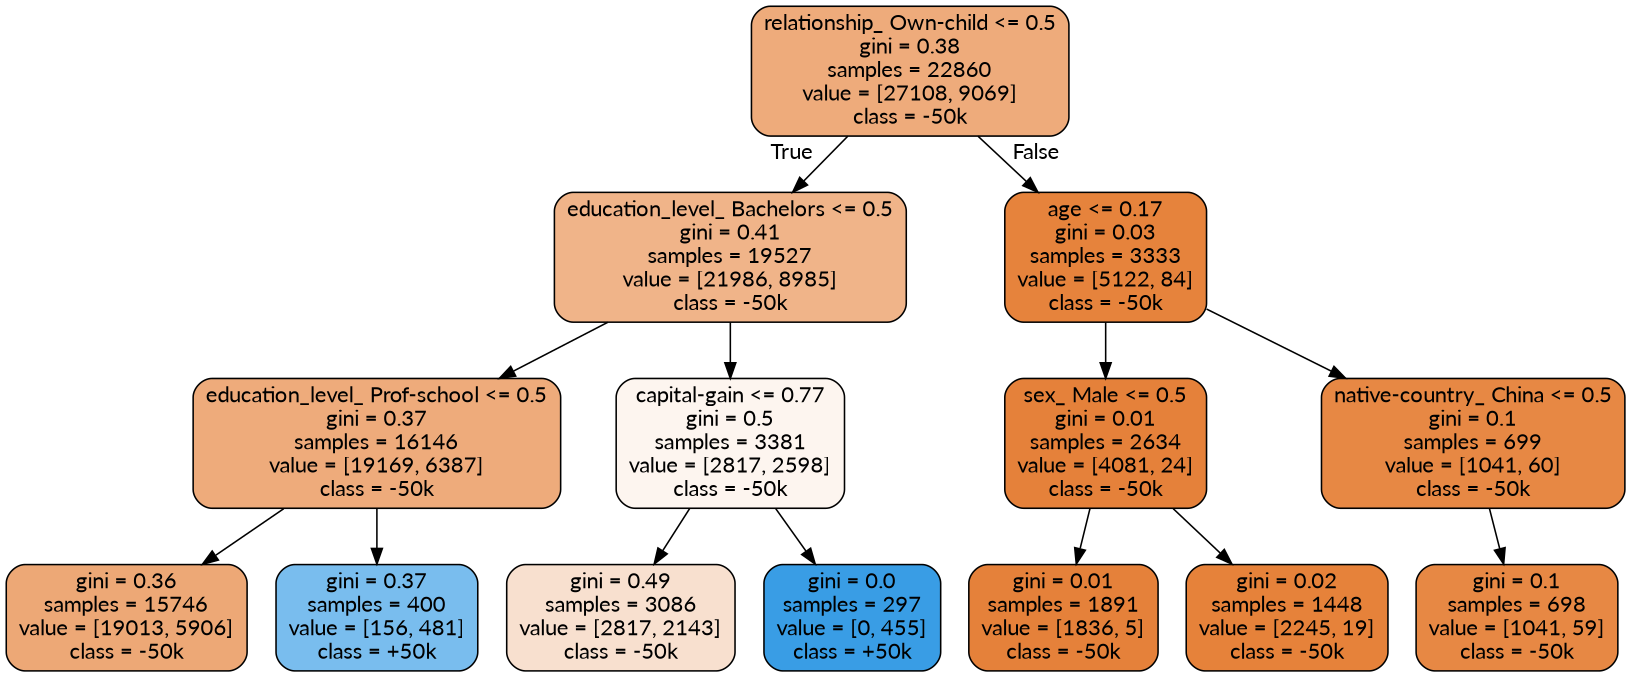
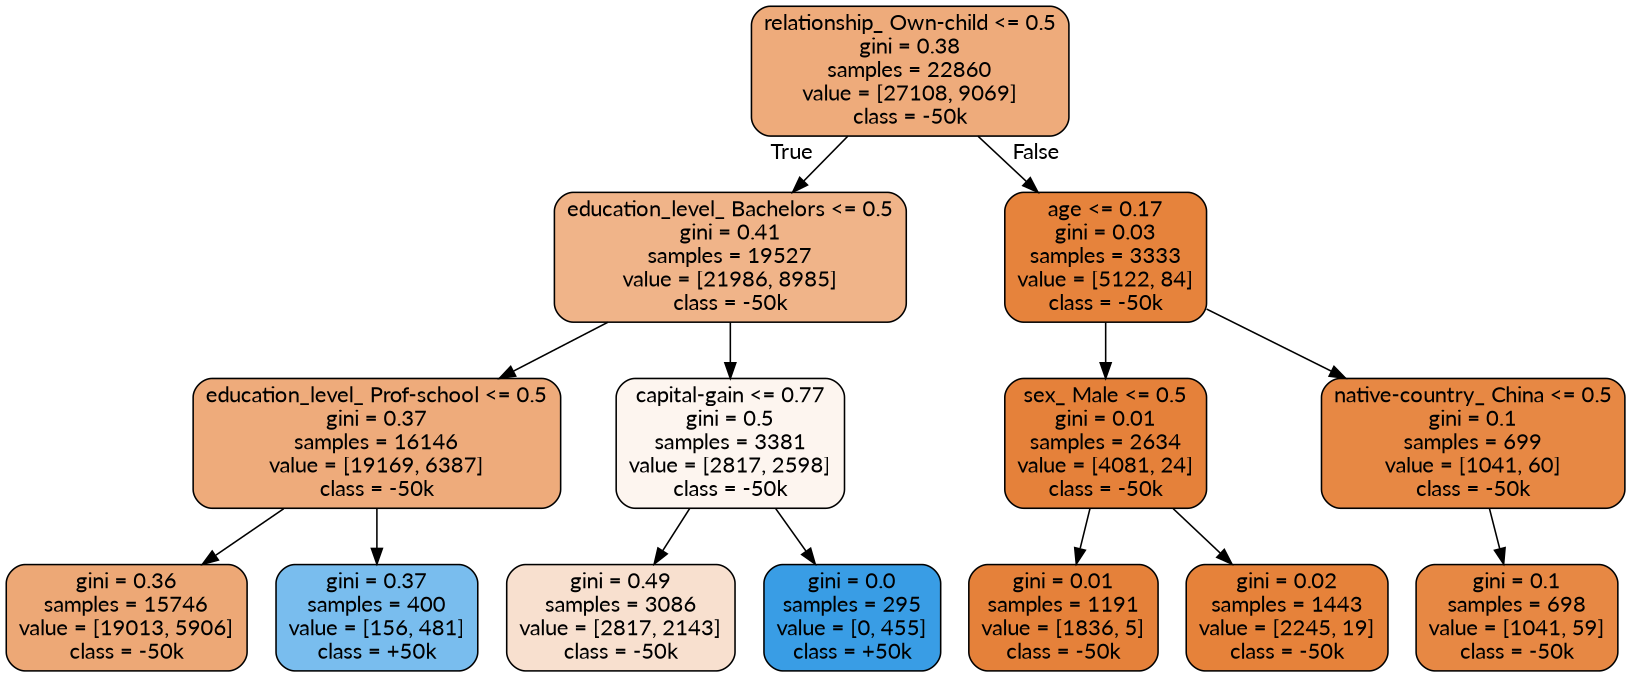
node "gini = 0.0 samples = 297 value = [0, 455] class = +50k": label "gini = 0.0 samples = 297 value = [0, 455] class = +50k" -> "gini = 0.0 samples = 295 value = [0, 455] class = +50k"
node "gini = 0.01 samples = 1891 value = [1836, 5] class = -50k": label "gini = 0.01 samples = 1891 value = [1836, 5] class = -50k" -> "gini = 0.01 samples = 1191 value = [1836, 5] class = -50k"
node "gini = 0.02 samples = 1448 value = [2245, 19] class = -50k": label "gini = 0.02 samples = 1448 value = [2245, 19] class = -50k" -> "gini = 0.02 samples = 1443 value = [2245, 19] class = -50k"
